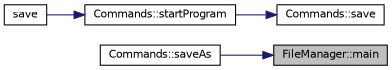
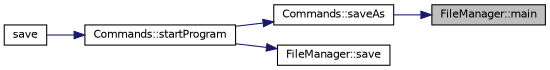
node "Commands::save": label "Commands::save" -> "FileManager::save"
edge "Commands::startProgram" -> "Commands::saveAs": added
